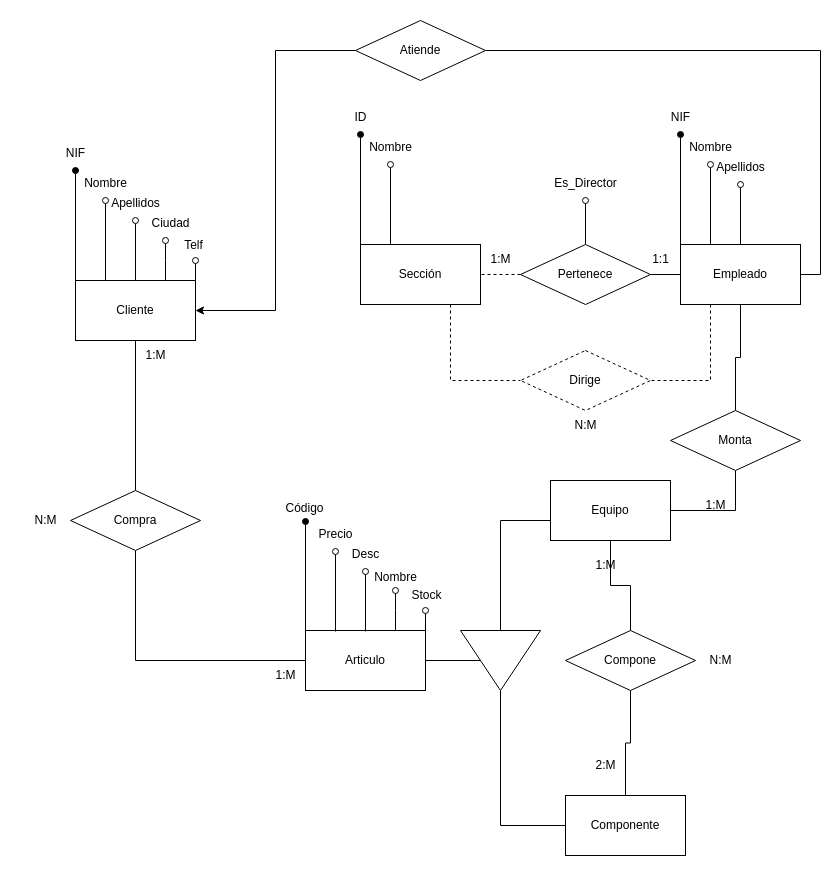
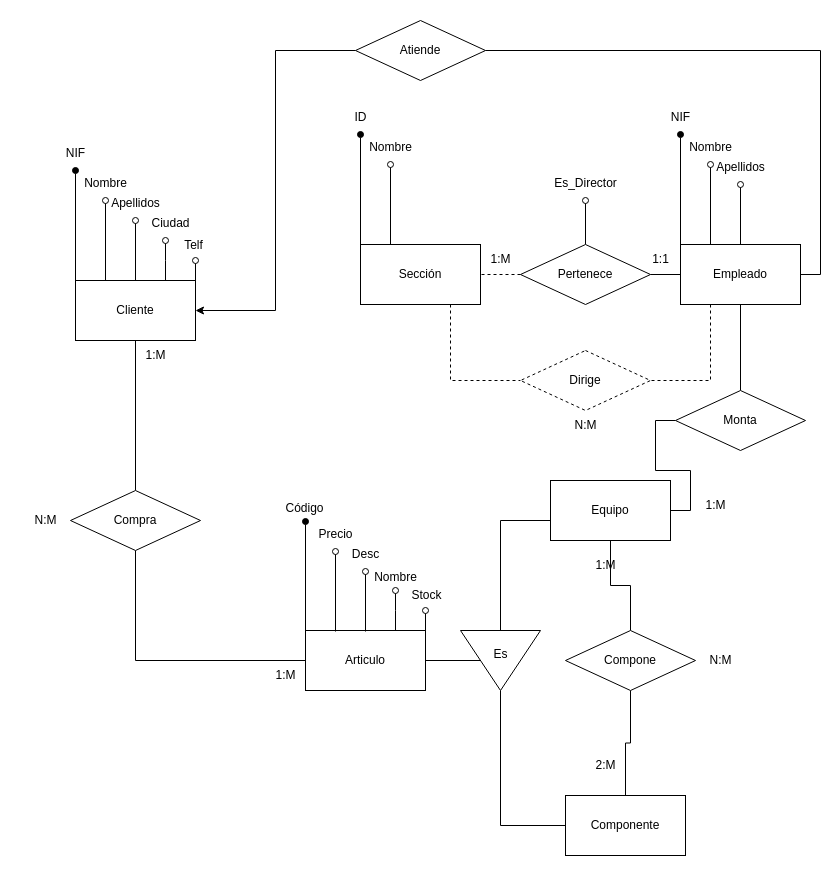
node "Monta": moved (736, 441) -> (741, 421)
node "Es": added
